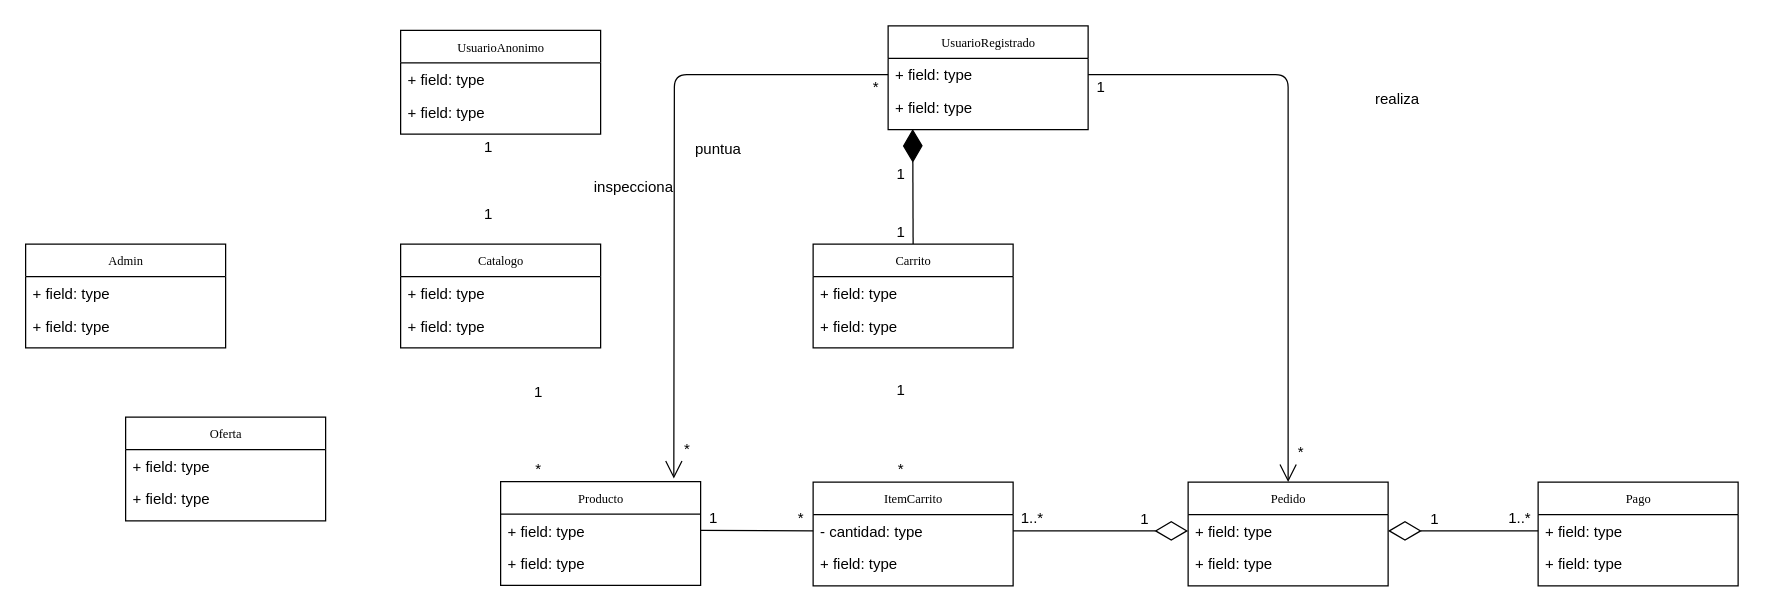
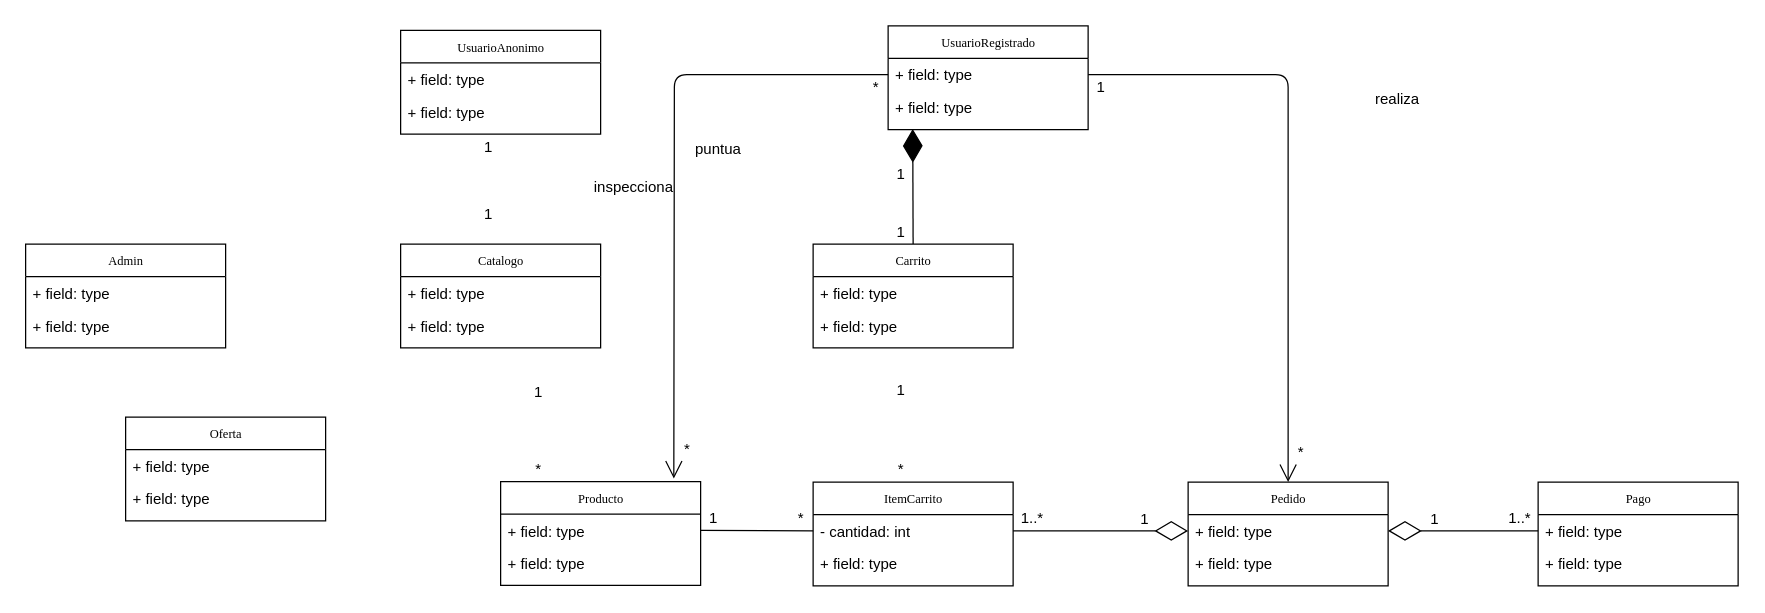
node "- cantidad: type": label "- cantidad: type" -> "- cantidad: int"
